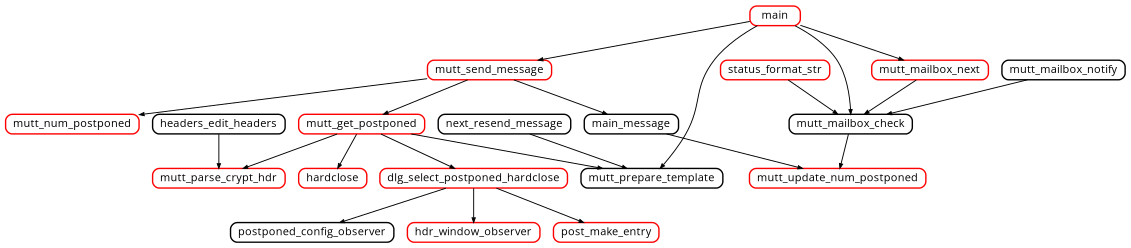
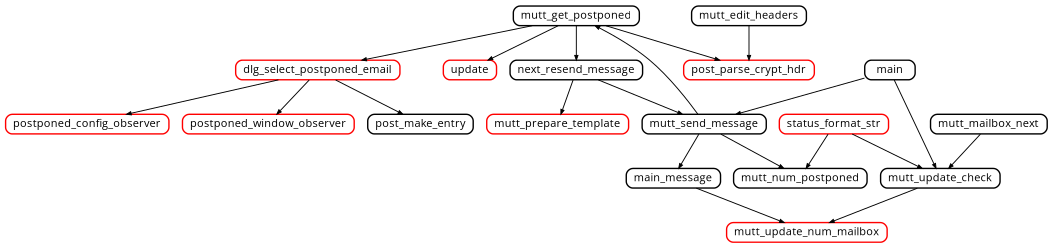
node "main": color #ff0000 -> #000000
edge "main" -> "mutt_mailbox_next": removed
node "mutt_send_message": color #ff0000 -> #000000
node "mutt_mailbox_next": color #ff0000 -> #000000
node "mutt_mailbox_notify": removed
edge "main" -> "mutt_prepare_template": removed
edge "next_resend_message" -> "mutt_send_message": added
node "mutt_num_postponed": color #ff0000 -> #000000
node "headers_edit_headers": label "headers_edit_headers" -> "mutt_edit_headers"
node "mutt_get_postponed": color #ff0000 -> #000000
node "mutt_mailbox_check": label "mutt_mailbox_check" -> "mutt_update_check"
edge "status_format_str" -> "mutt_num_postponed": added
edge "mutt_get_postponed" -> "mutt_prepare_template": now "mutt_get_postponed" -> "next_resend_message"
node "mutt_parse_crypt_hdr": label "mutt_parse_crypt_hdr" -> "post_parse_crypt_hdr"
node "hardclose": label "hardclose" -> "update"
node "dlg_select_postponed_hardclose": label "dlg_select_postponed_hardclose" -> "dlg_select_postponed_email"
node "mutt_prepare_template": color #000000 -> #ff0000
node "mutt_update_num_postponed": label "mutt_update_num_postponed" -> "mutt_update_num_mailbox"
node "postponed_config_observer": color #000000 -> #ff0000
node "hdr_window_observer": label "hdr_window_observer" -> "postponed_window_observer"
node "post_make_entry": color #ff0000 -> #000000
